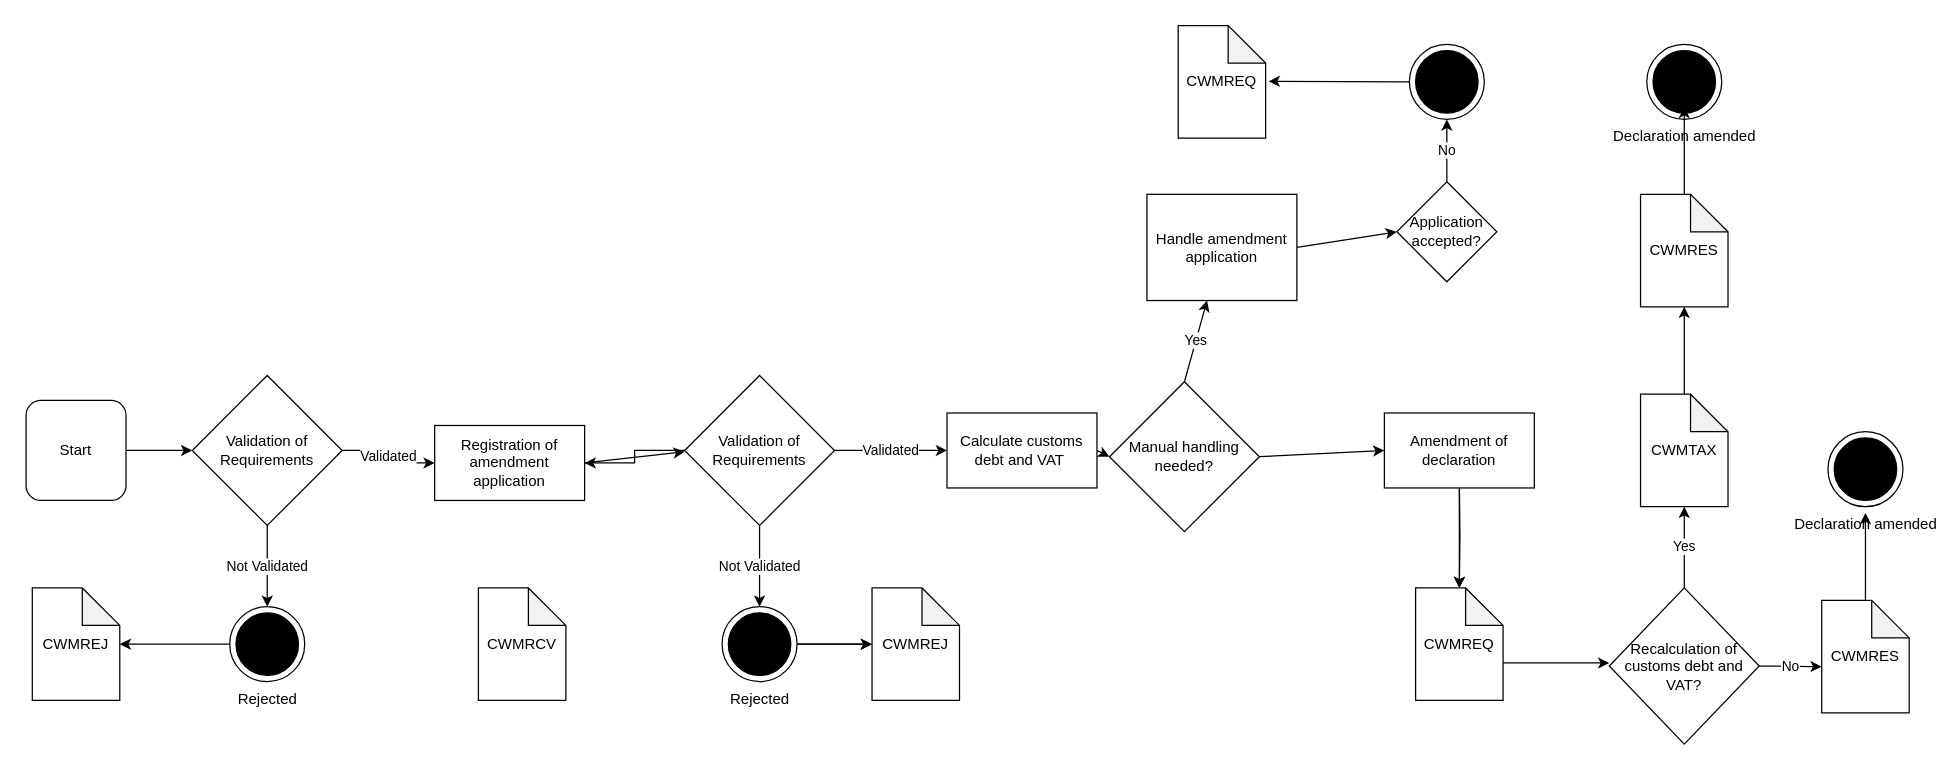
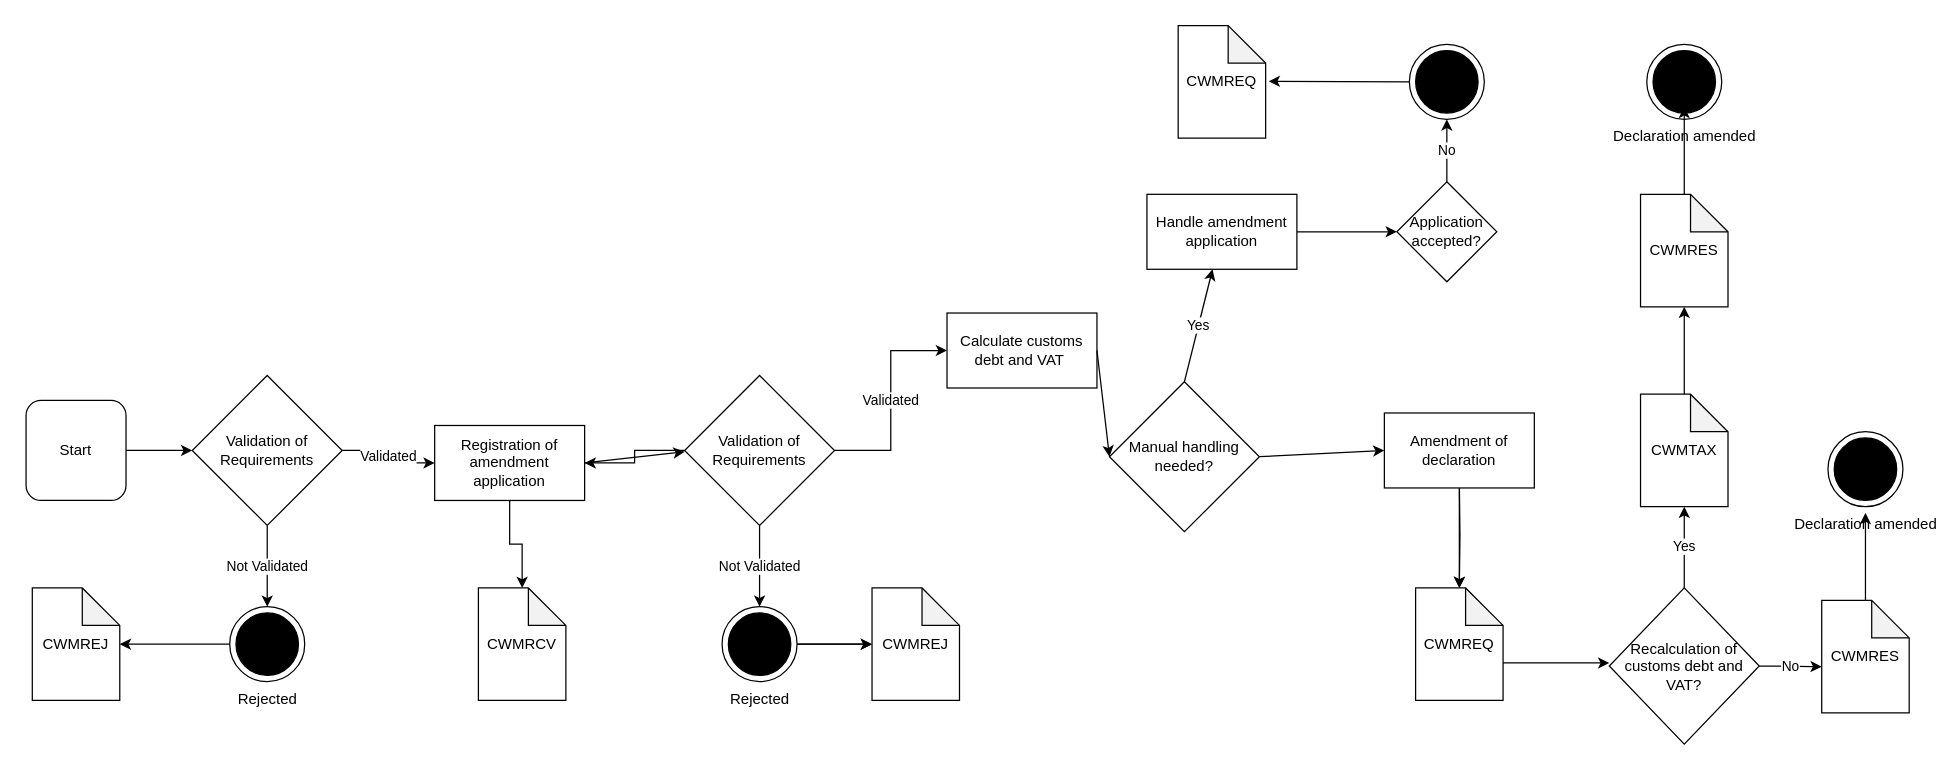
node "Handle amendment application": size 150x106 -> 150x75
node "Calculate customs debt and VAT": moved (1022, 451) -> (1022, 351)
edge "Registration of amendment application" -> "CWMRCV": added
